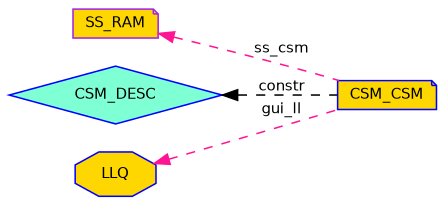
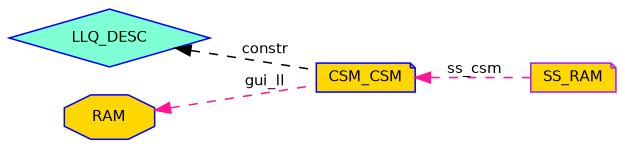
edge "CSM_CSM" -> "SS_RAM": reversed
node "CSM_DESC": label "CSM_DESC" -> "LLQ_DESC"
node "LLQ": label "LLQ" -> "RAM"
